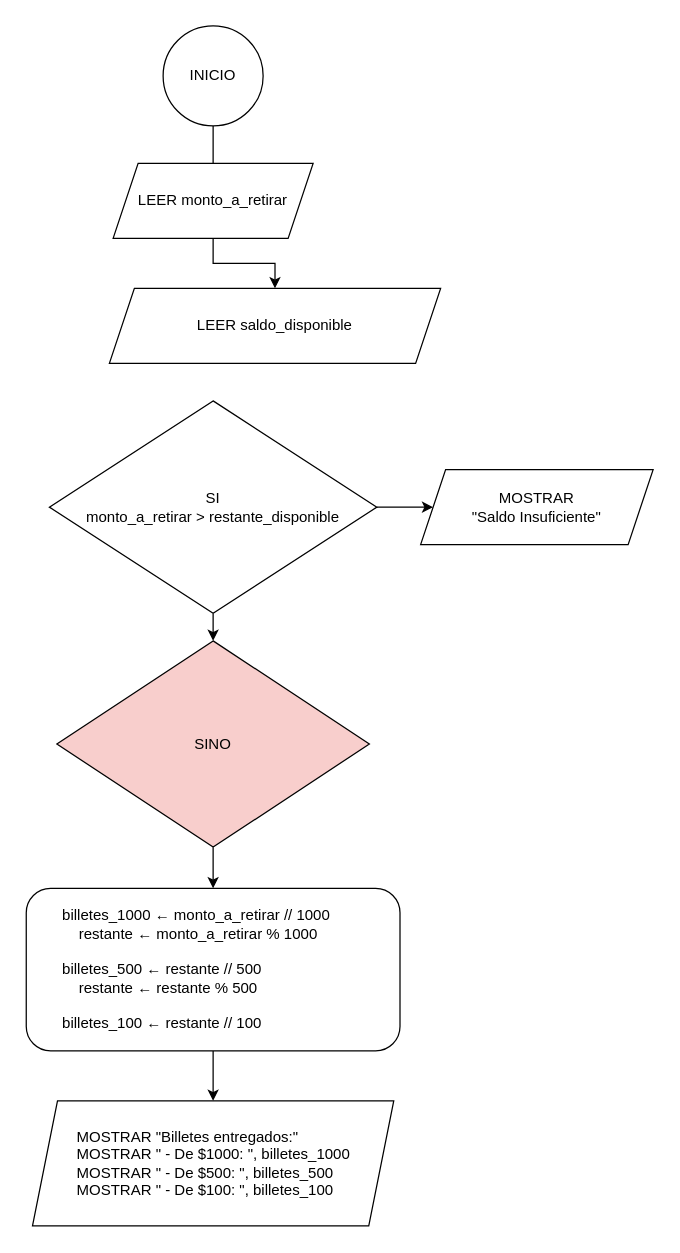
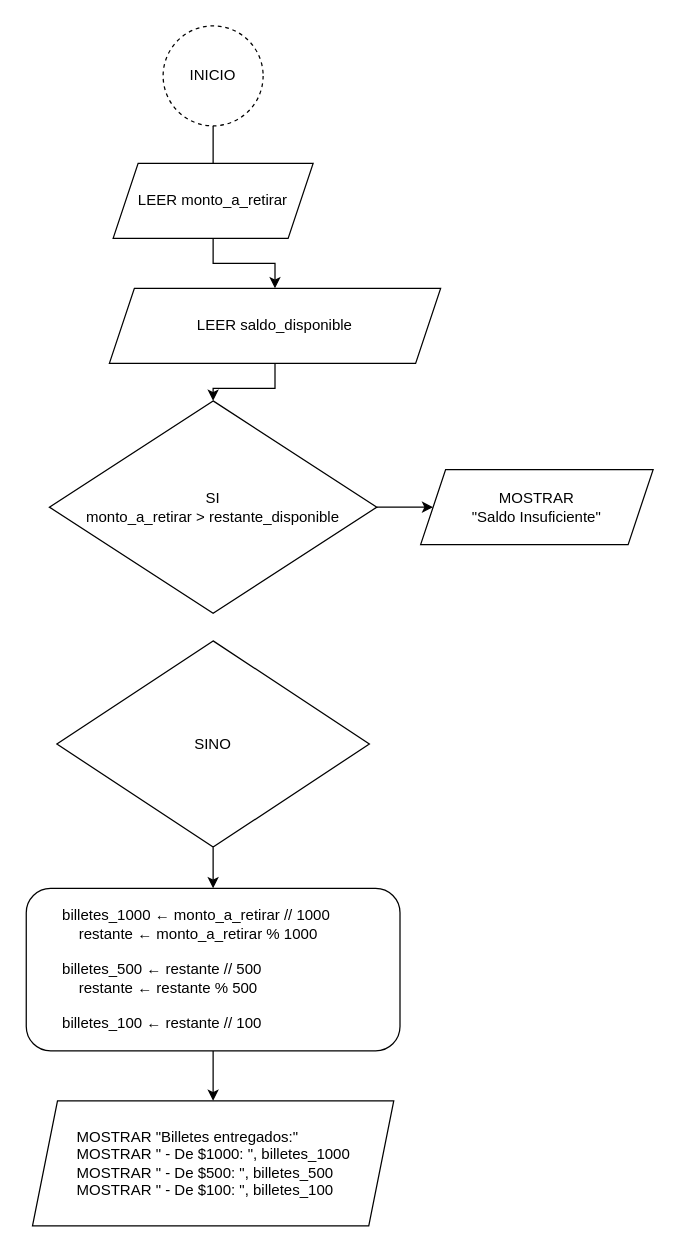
node "INICIO": style solid -> dashed
edge "LEER saldo_disponible" -> "SI monto_a_retirar > restante_disponible": added
edge "SI monto_a_retirar > restante_disponible" -> "SINO": removed
node "SINO": fillcolor #f8cecc -> #ffffff
